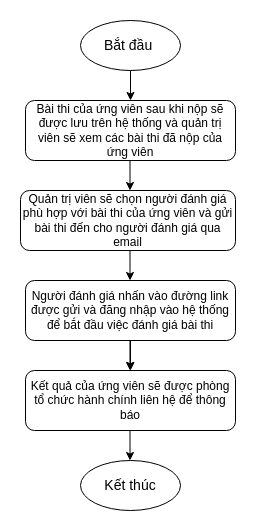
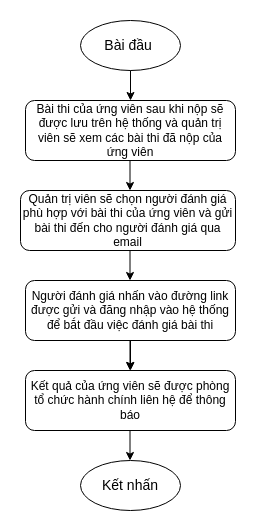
node "Bắt đầu": label "Bắt đầu" -> "Bài đầu"
node "Kết thúc": label "Kết thúc" -> "Kết nhấn"
